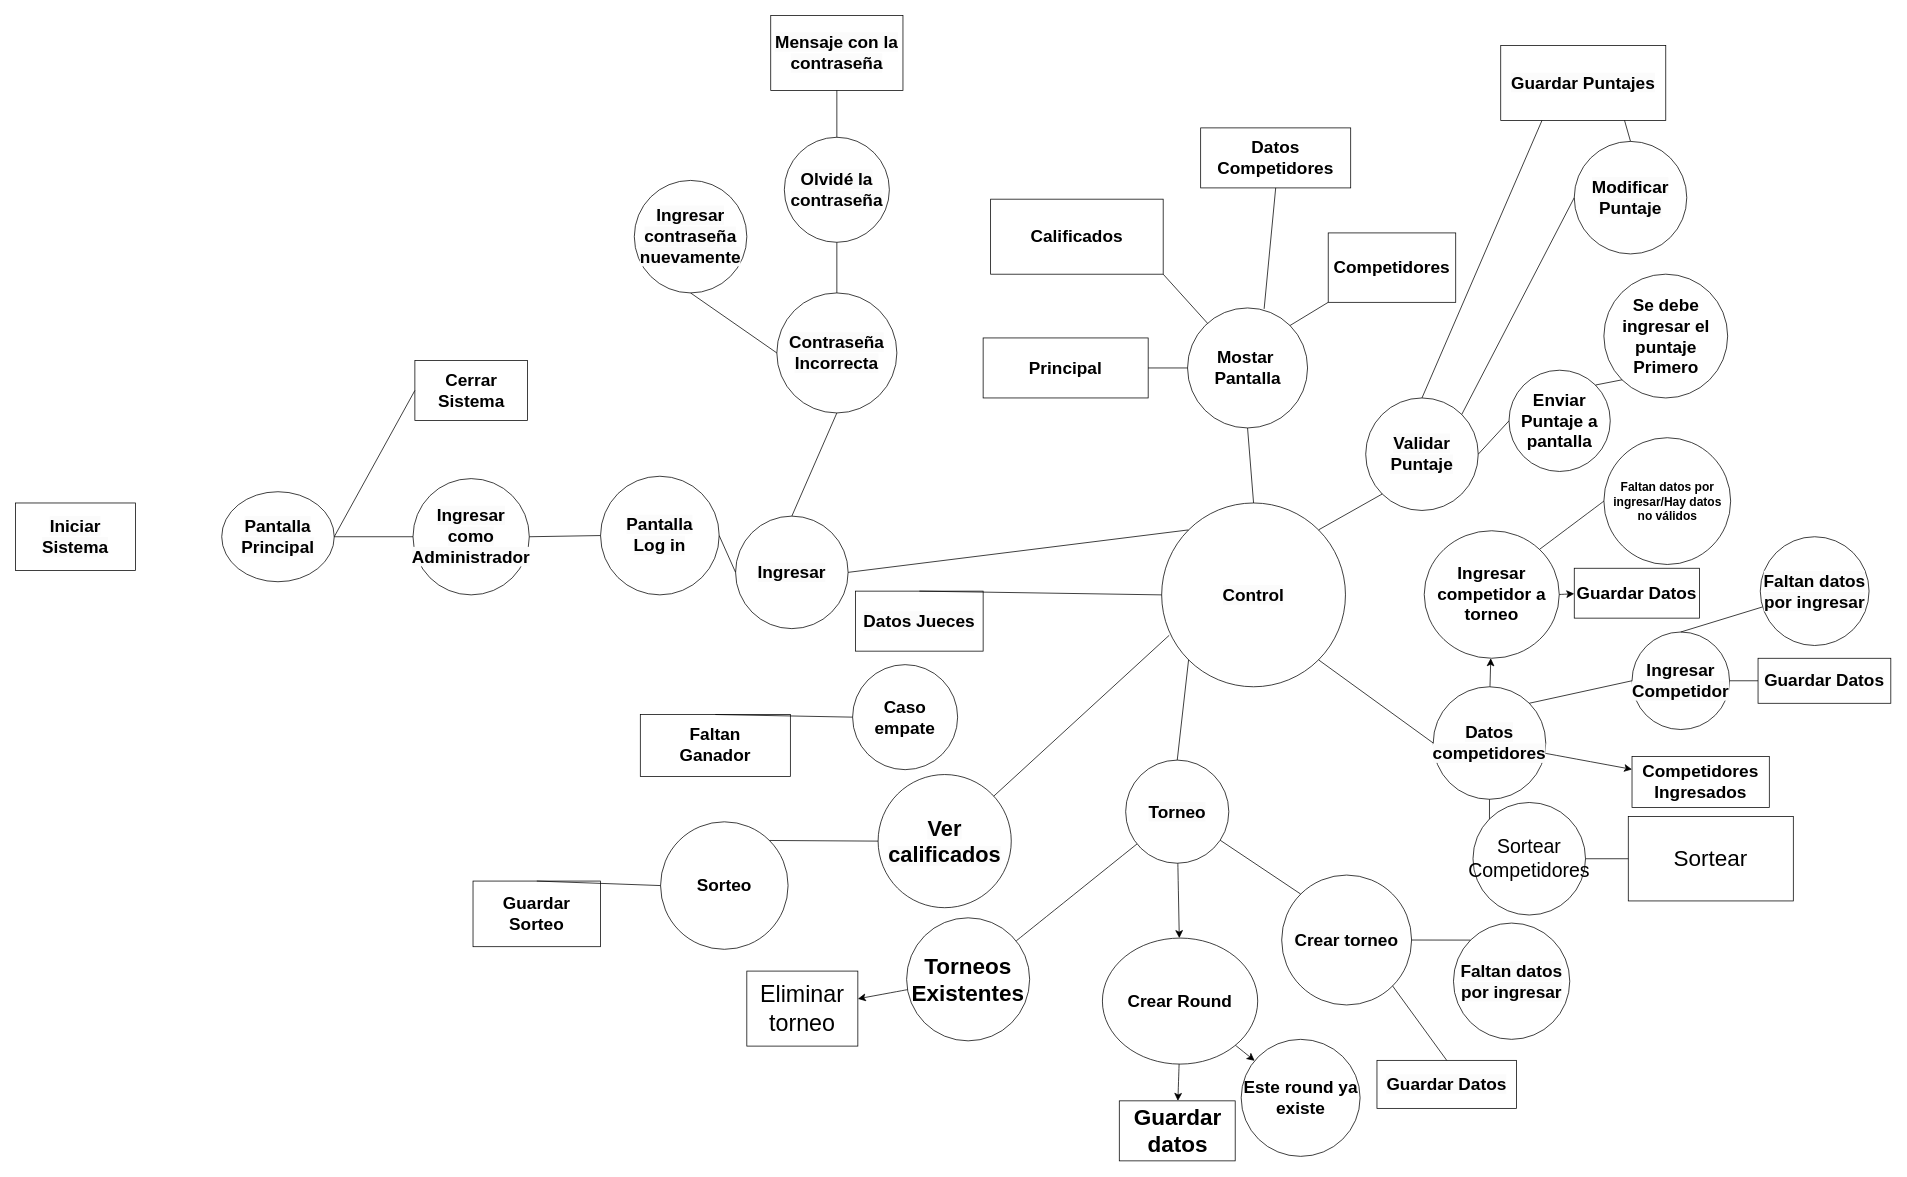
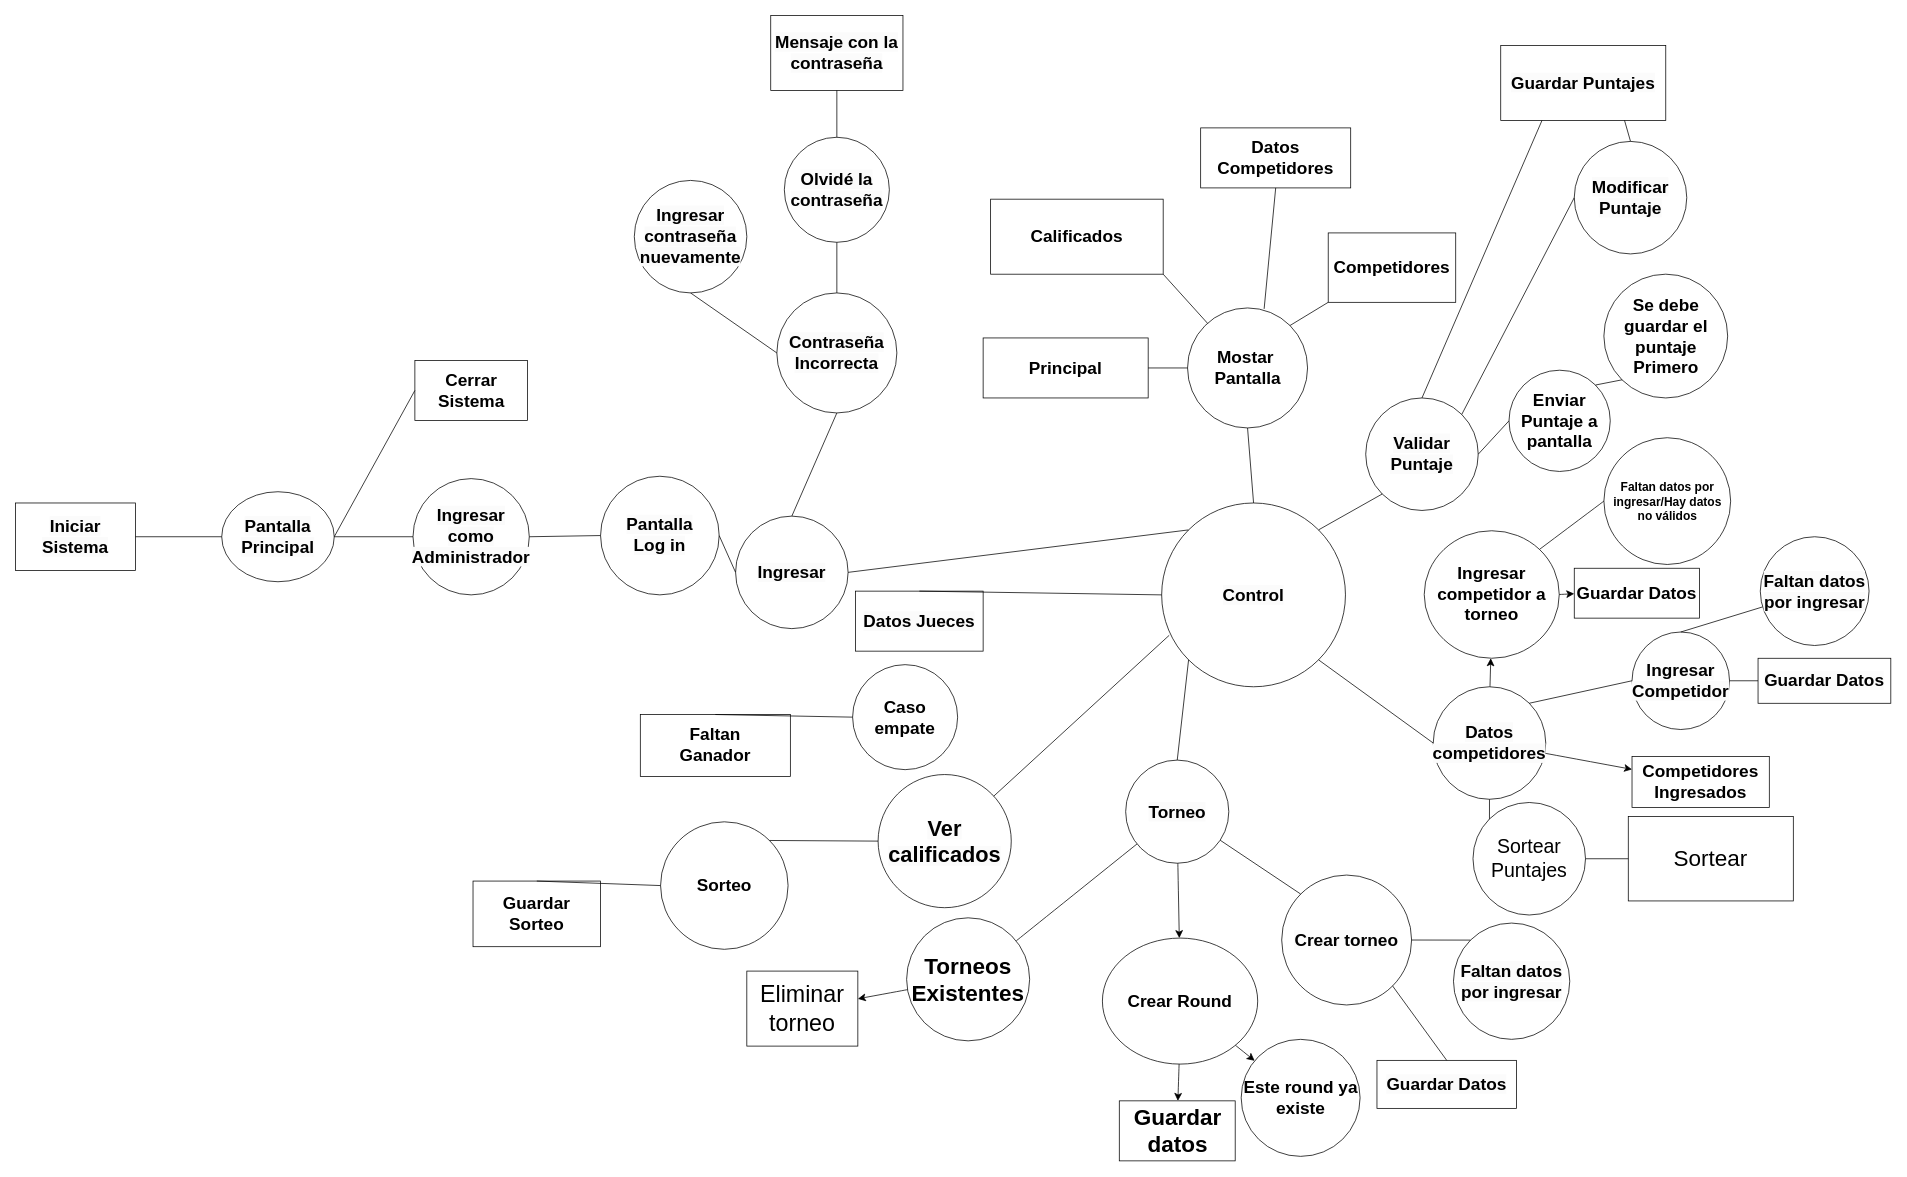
node "Se debe ingresar el puntaje Primero": label "Se debe ingresar el puntaje Primero" -> "Se debe guardar el puntaje Primero"
edge "Iniciar Sistema" -- "Pantalla Principal": added
node "Sortear Competidores": label "Sortear Competidores" -> "Sortear Puntajes"
